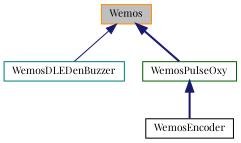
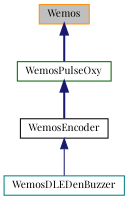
edge "WemosDLEDenBuzzer" -> "Wemos": now "WemosDLEDenBuzzer" -> "WemosEncoder"
